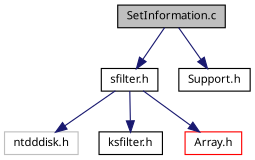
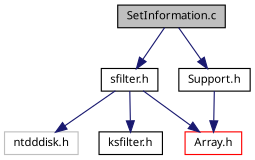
edge "Support.h" -> "Array.h": added
